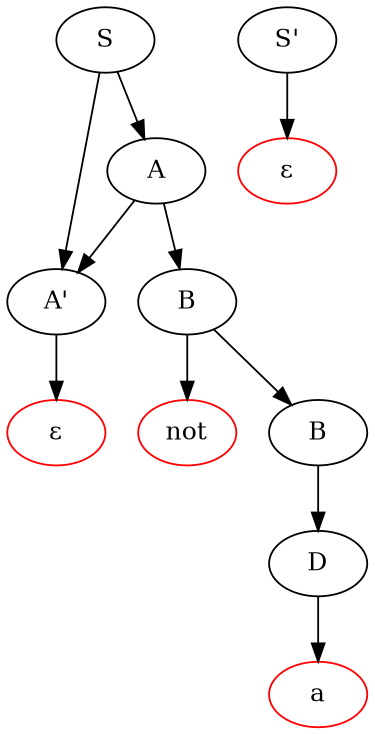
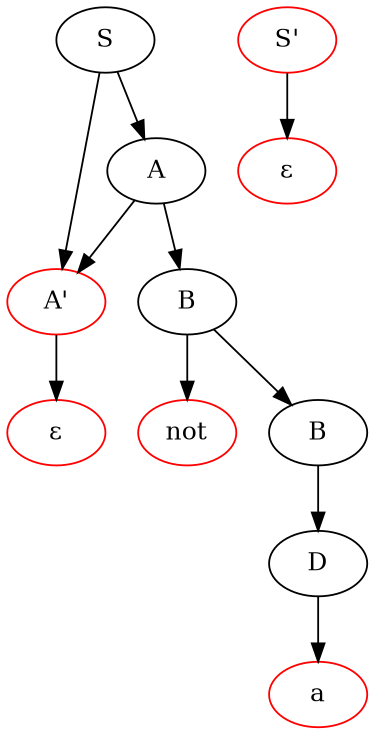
node "S'": color black -> red
node "A'": color black -> red
